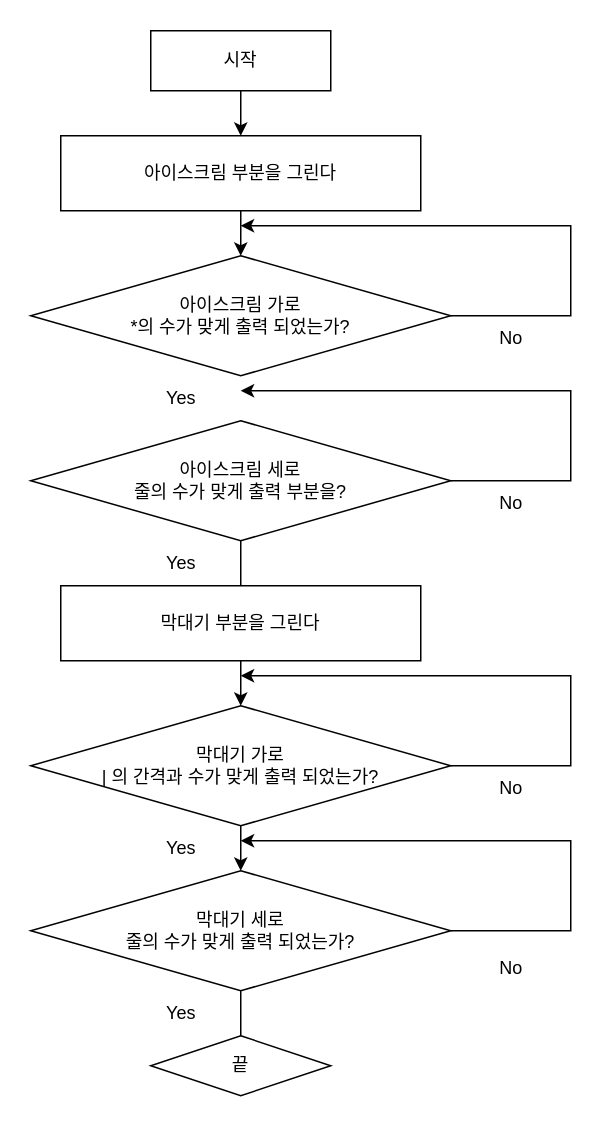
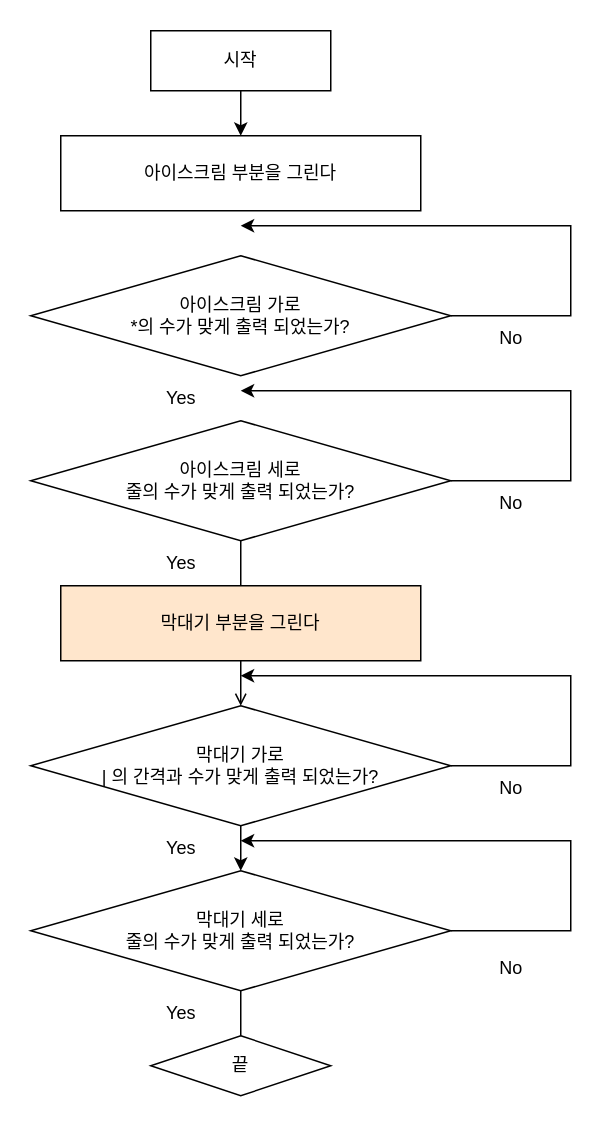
edge "아이스크림 부분을 그린다" -> "아이스크림 가로 *의 수가 맞게 출력 되었는가?": removed
node "아이스크림 세로 줄의 수가 맞게 출력 부분을?": label "아이스크림 세로 줄의 수가 맞게 출력 부분을?" -> "아이스크림 세로 줄의 수가 맞게 출력 되었는가?"
node "막대기 부분을 그린다": fillcolor #ffffff -> #ffe6cc
edge "막대기 부분을 그린다" -> "막대기 가로 | 의 간격과 수가 맞게 출력 되었는가?": arrowhead classic -> open
